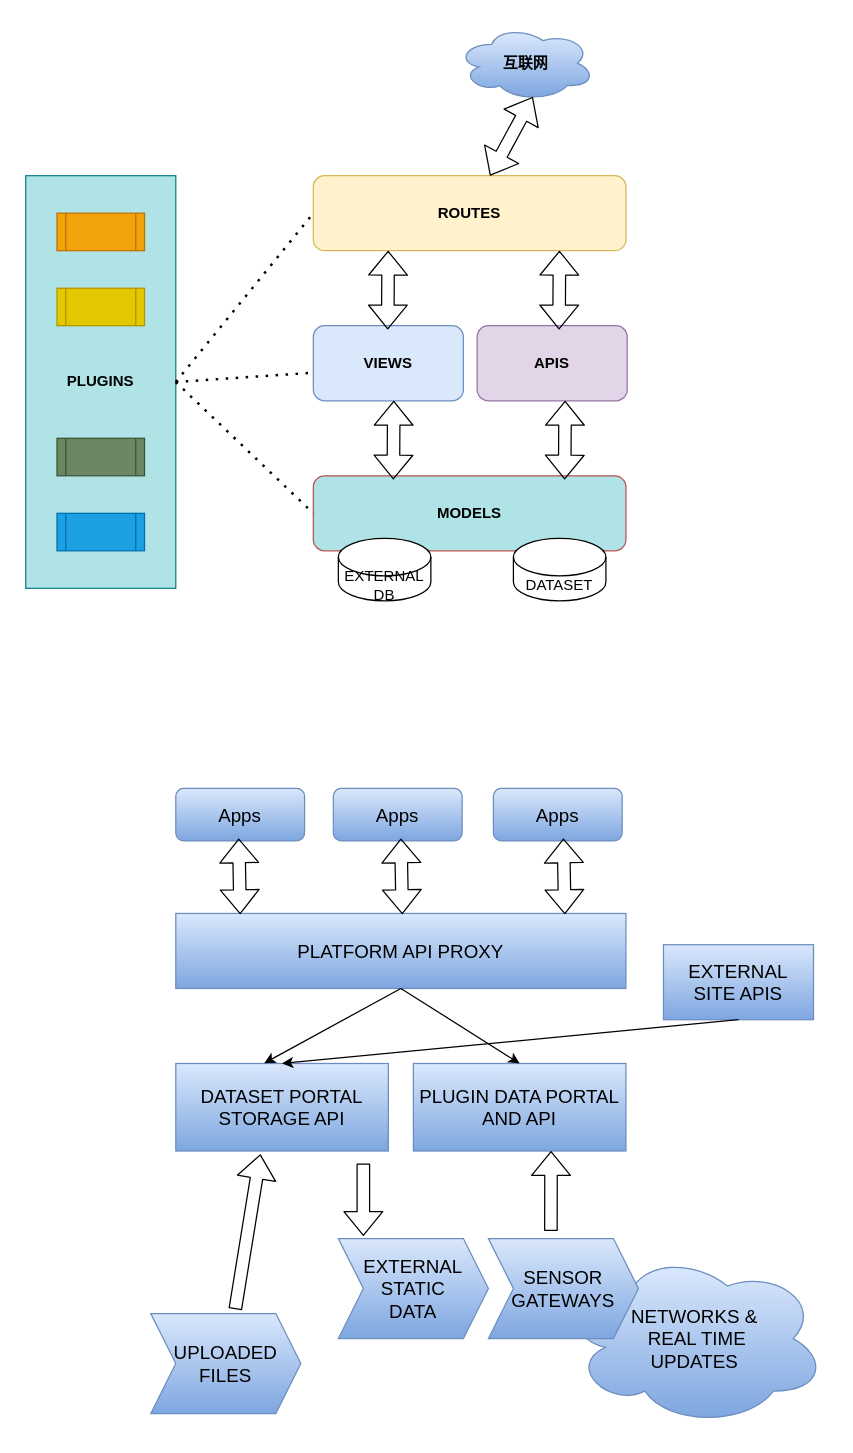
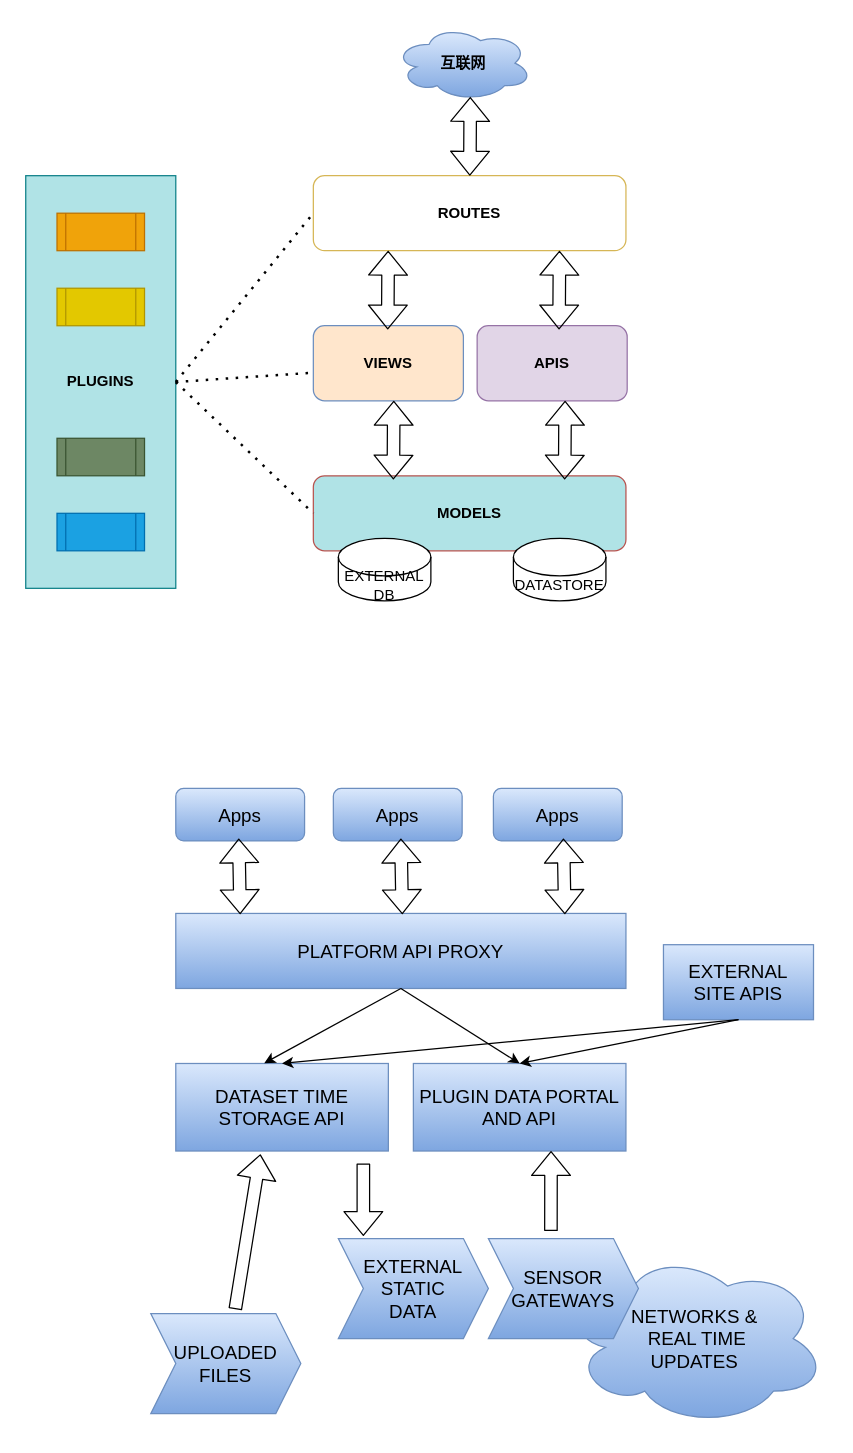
node "互联网": moved (526, 63) -> (463, 63)
node "ROUTES": fillcolor #fff2cc -> #ffffff
node "VIEWS": fillcolor #dae8fc -> #ffe6cc
node "DATASET": label "DATASET" -> "DATASTORE"
edge "EXTERNAL SITE APIS" -> "PLUGIN DATA PORTAL AND API": added
node "DATASET PORTAL STORAGE API": label "DATASET PORTAL STORAGE API" -> "DATASET TIME STORAGE API"
